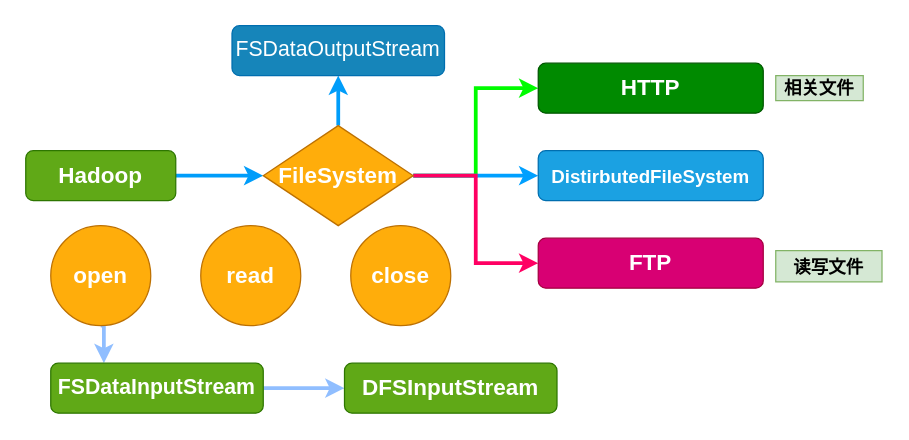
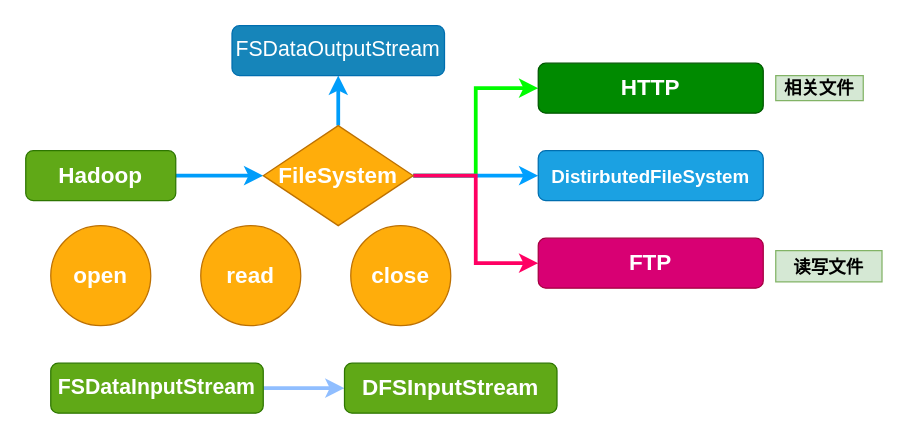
edge "open" -> "FSDataInputStream": removed
